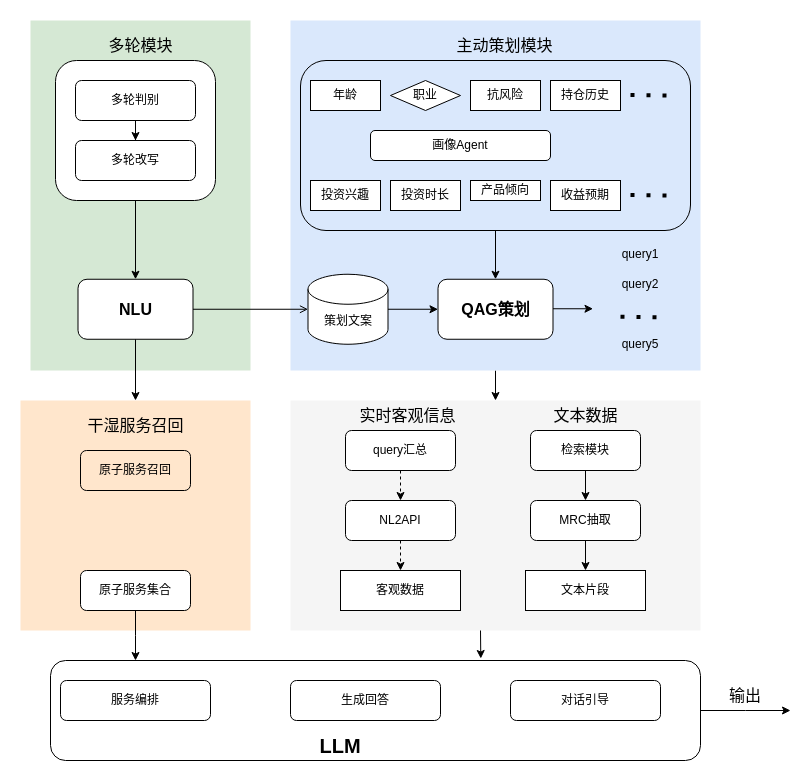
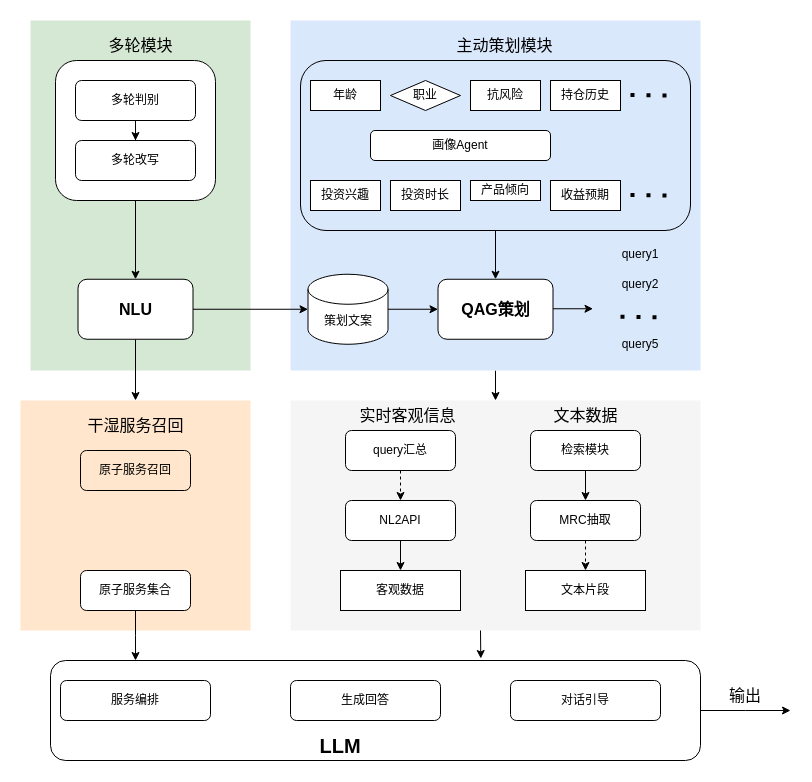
edge "NLU" -> "策划文案": arrowhead open -> classic
edge "NL2API" -> "客观数据": style dashed -> solid
edge "MRC抽取" -> "文本片段": style solid -> dashed
